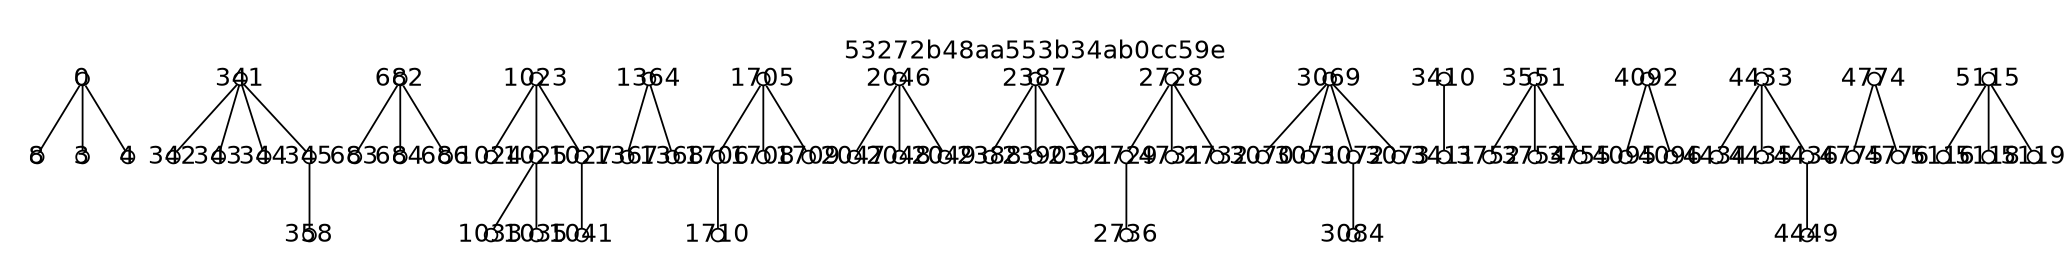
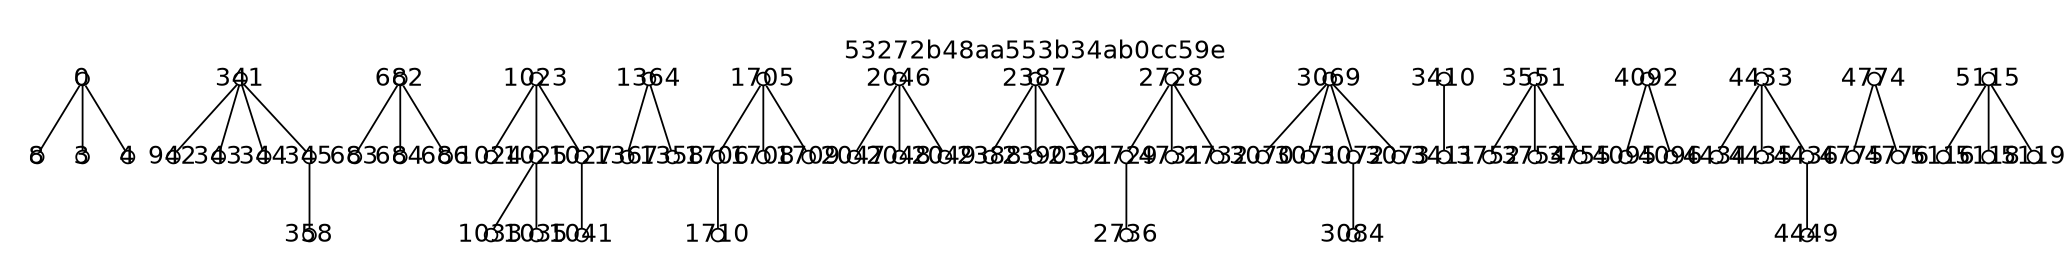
node "342": label "342" -> "942"
node "1368": label "1368" -> "1358"
